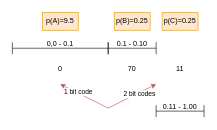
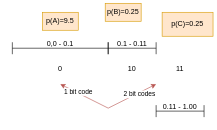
node "p(B)=0.25": moved (132, 21) -> (123, 12)
node "p(C)=0.25": size 36x18 -> 51x24
node "0.1 - 0.10": label "0.1 - 0.10" -> "0.1 - 0.11"
node "70": label "70" -> "10"
